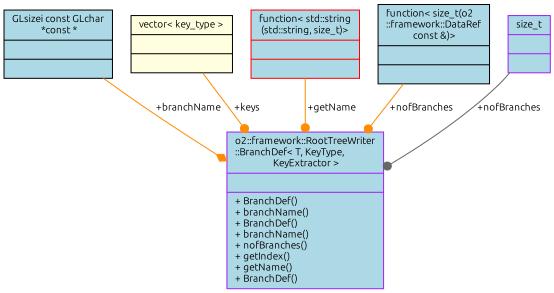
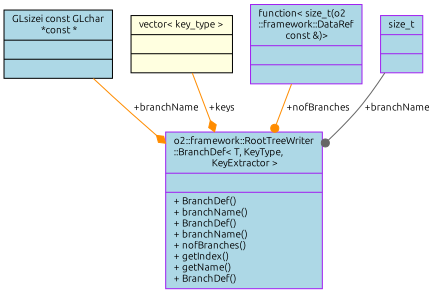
node "function< std::string": removed
node "function< size_t(o2": color black -> purple
edge "vector< key_type >" -> "o2::framework::RootTreeWriter": arrowhead dot -> diamond
edge "size_t" -> "o2::framework::RootTreeWriter": label " +nofBranches" -> " +branchName"
